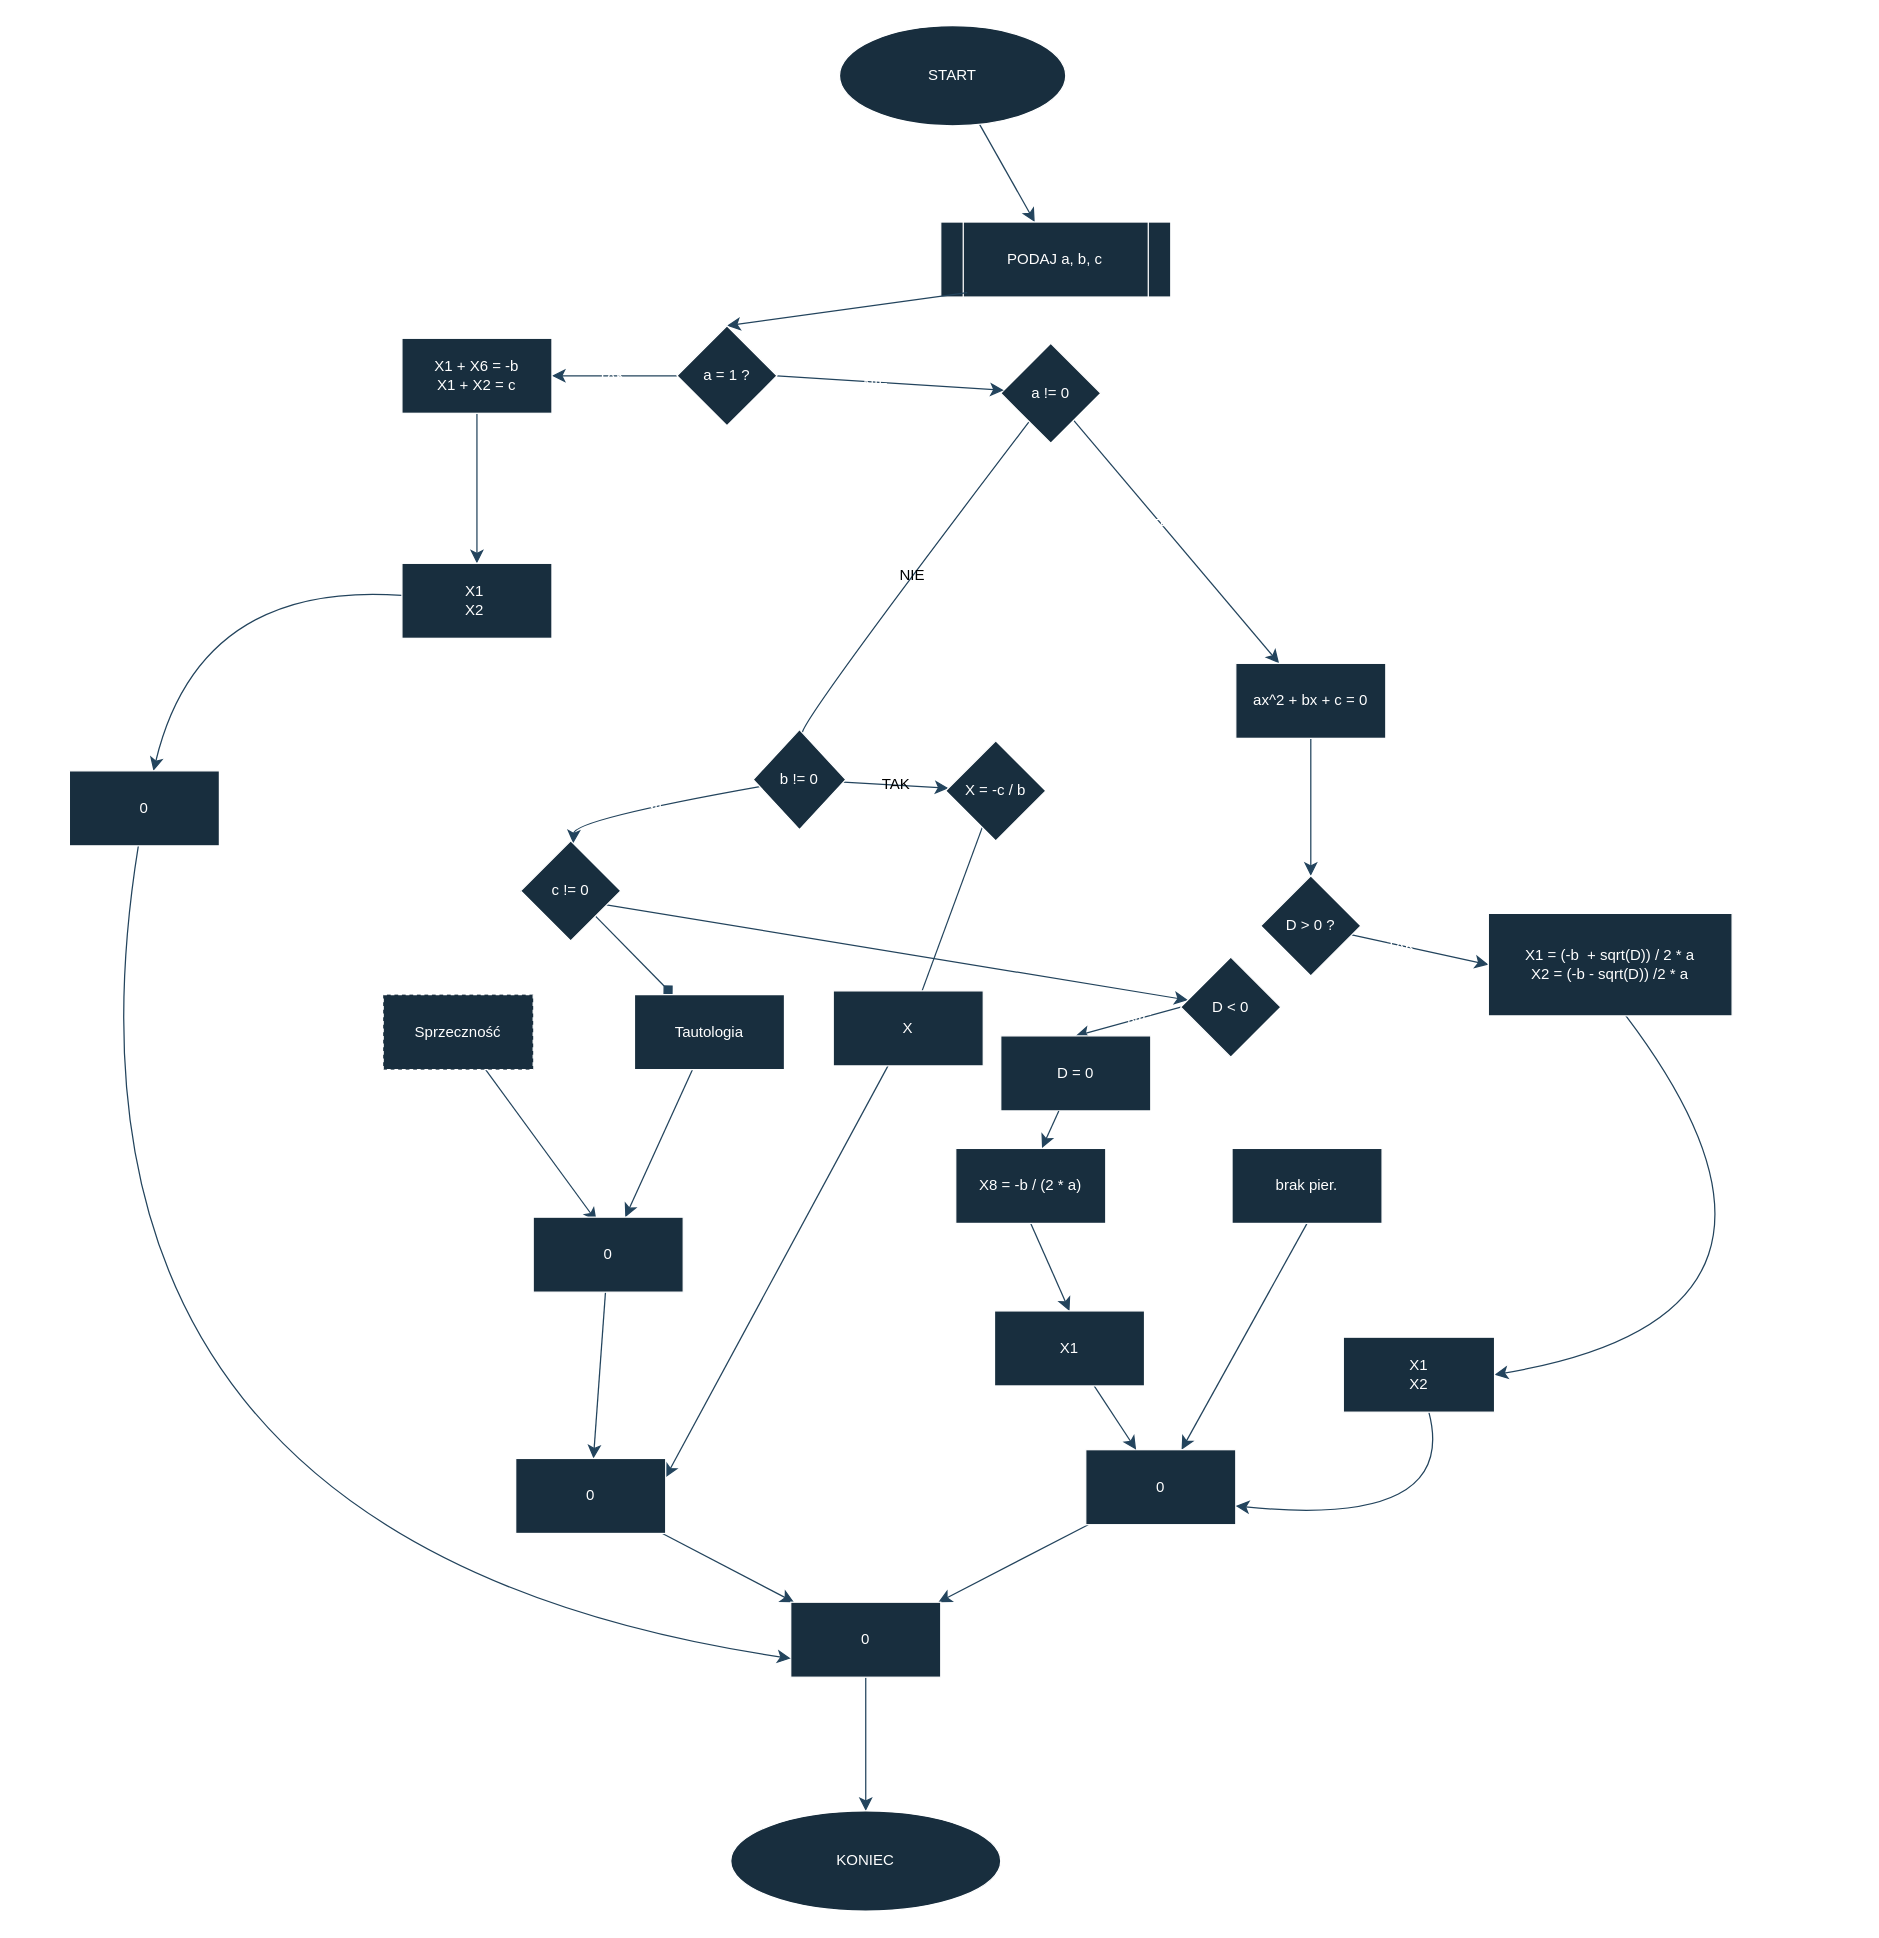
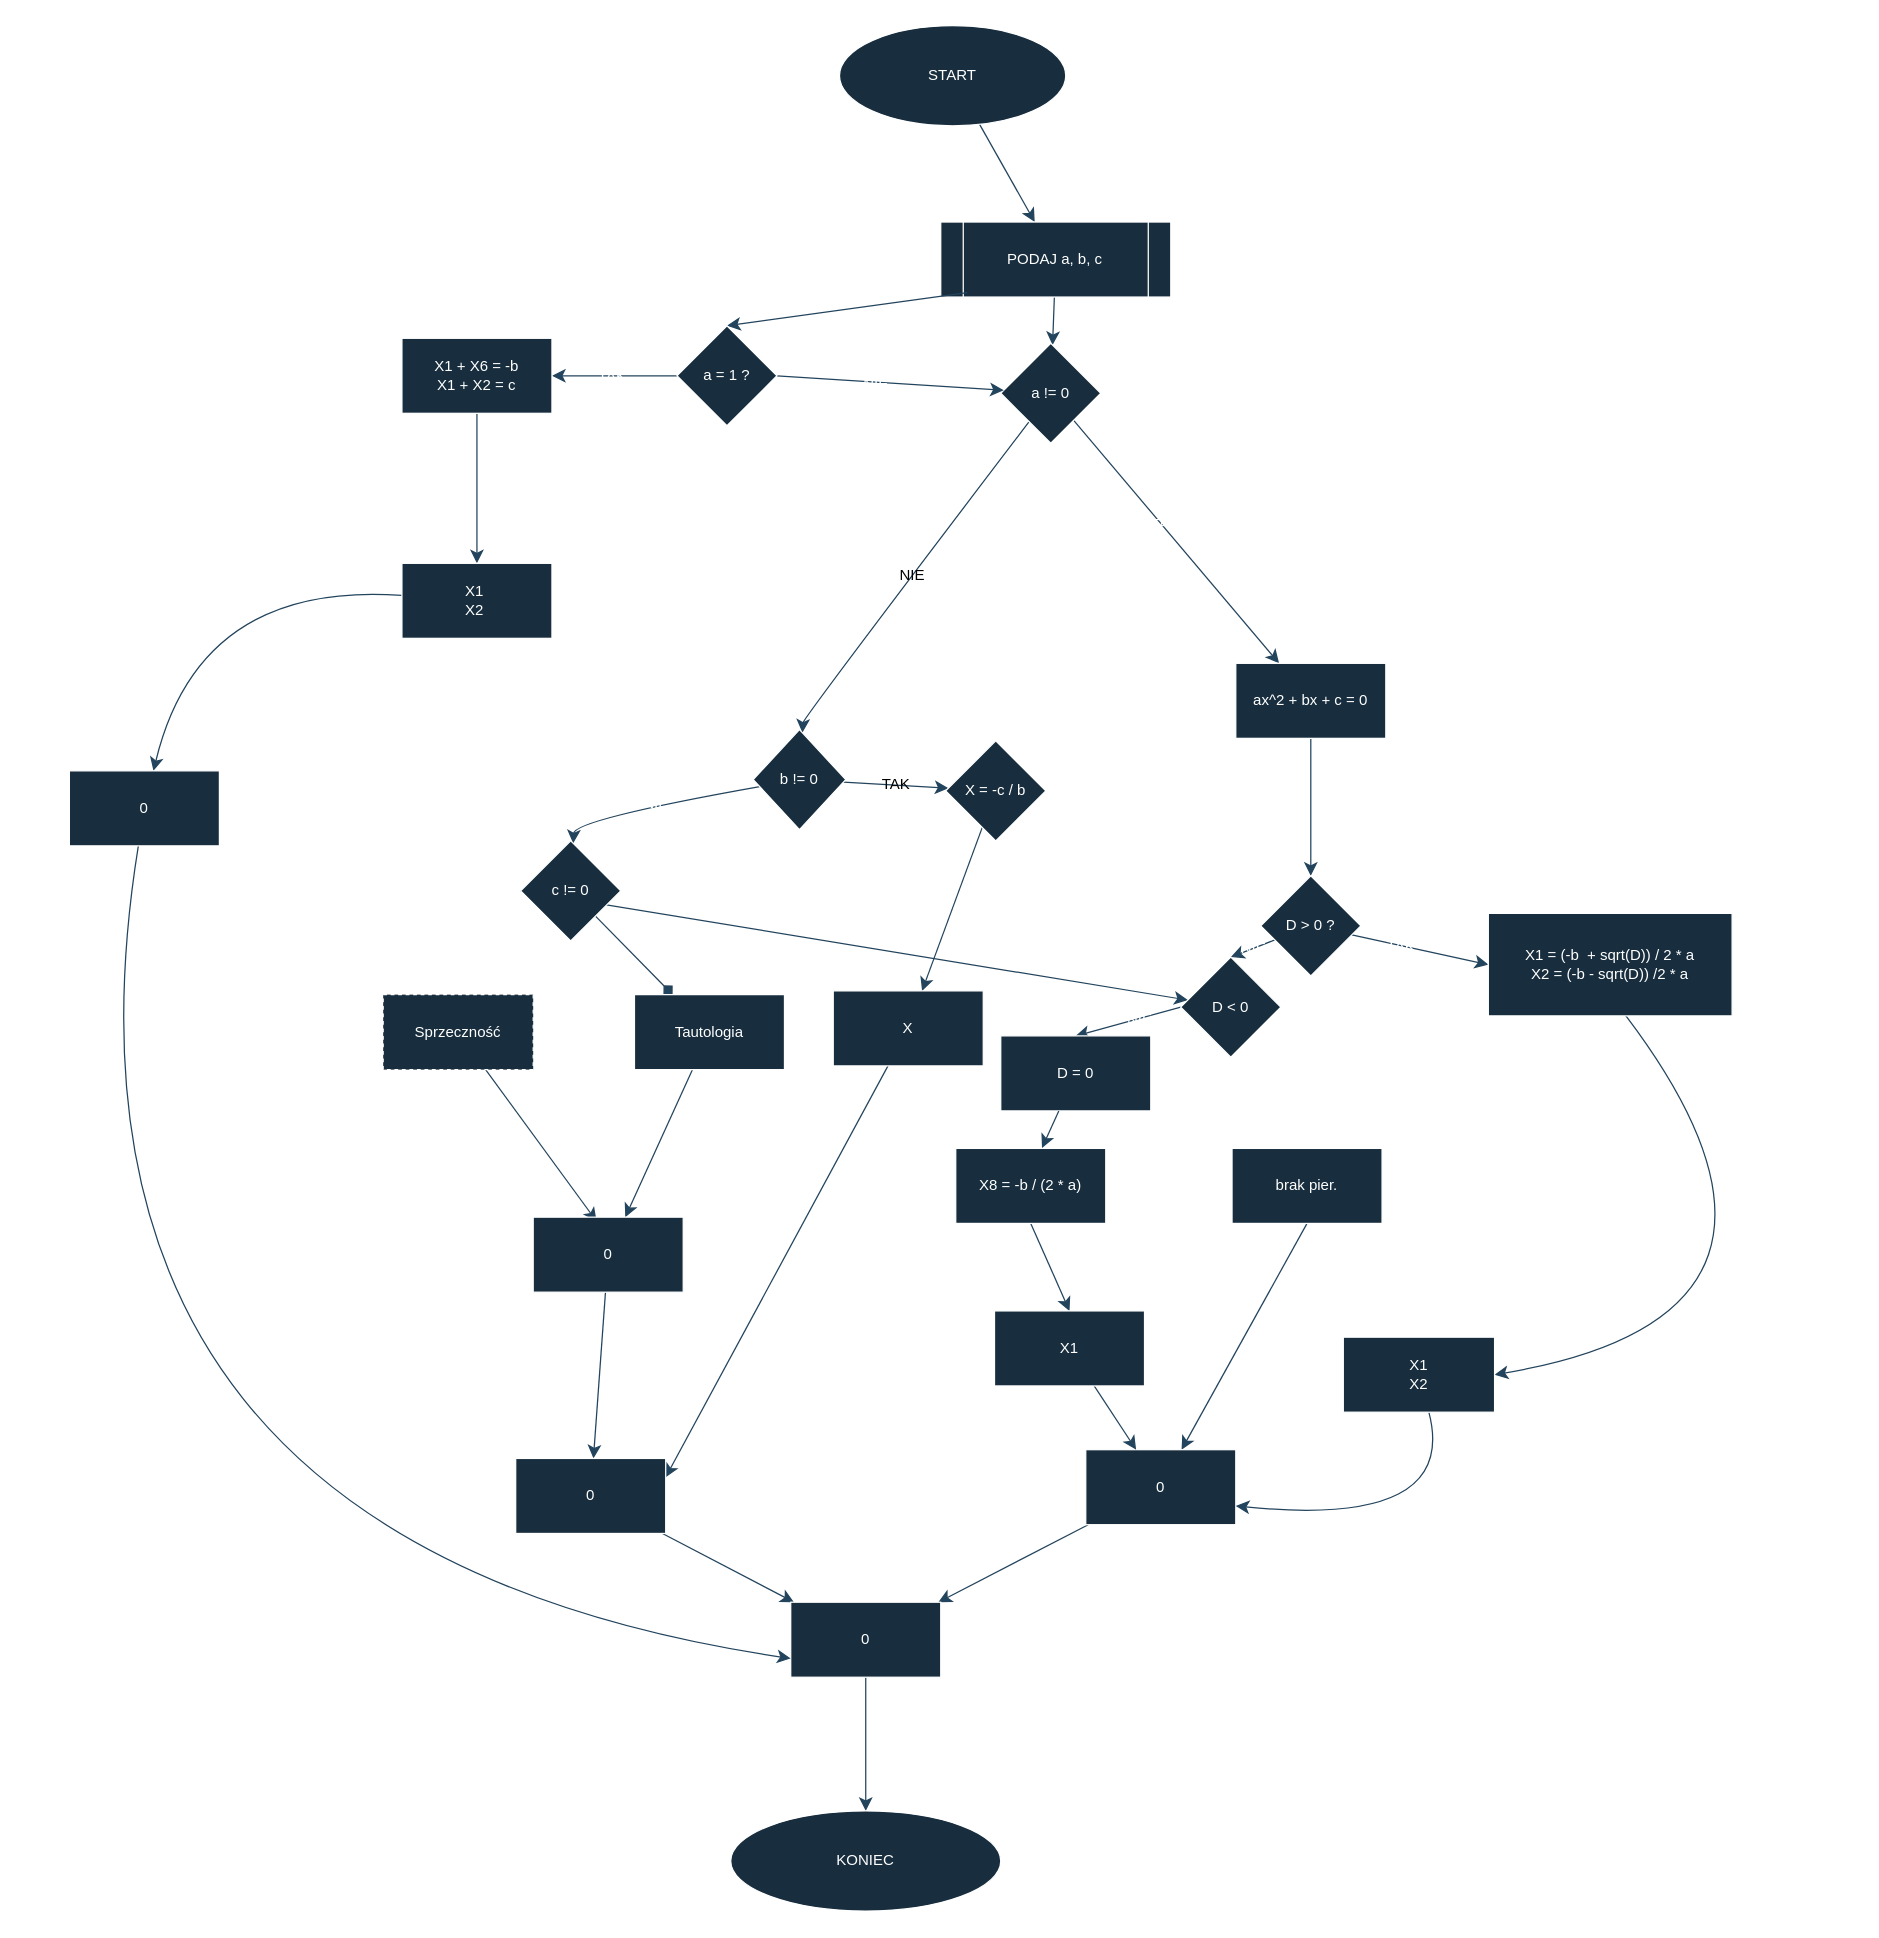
edge "PODAJ a, b, c" -> "a != 0": added
edge "a != 0" -- "b != 0": arrowhead none -> classic
edge "D > 0 ?" -> "D < 0": added, label "NIE"
edge "X = -c / b" -- "X": arrowhead none -> classic
